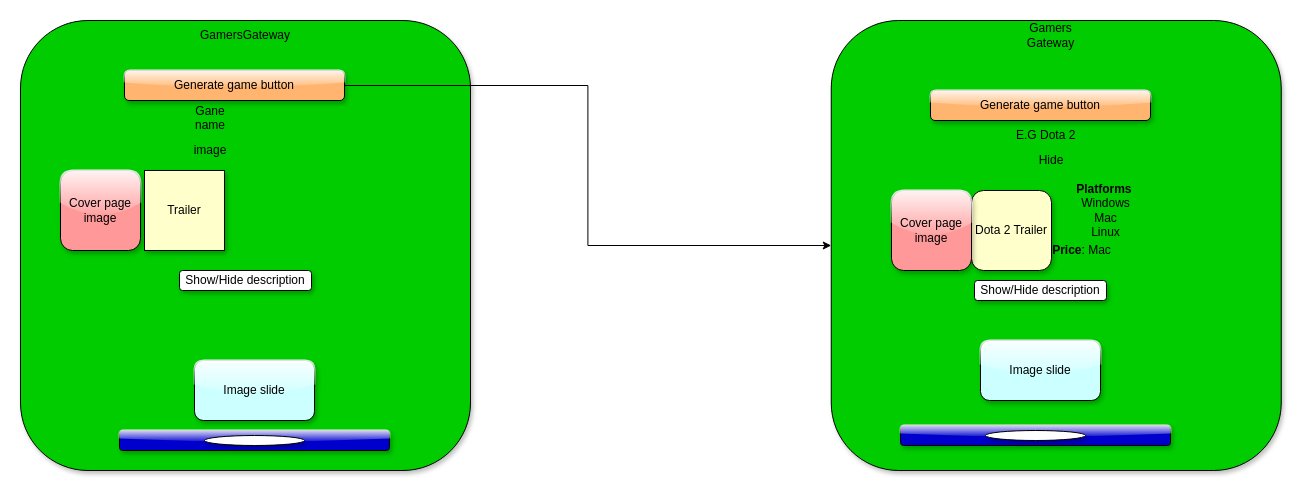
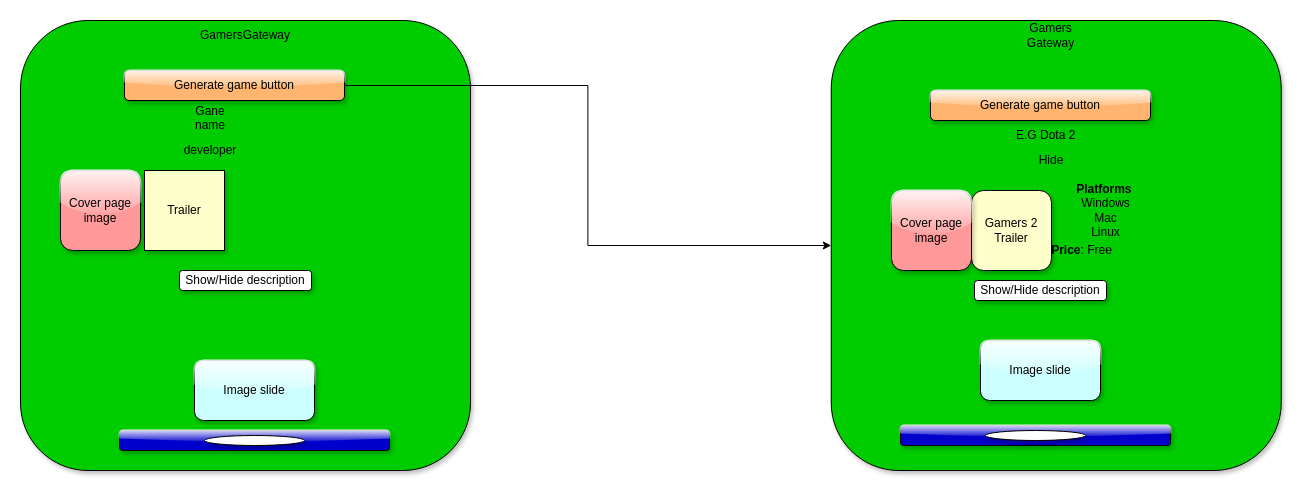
node "image": label "image" -> "developer"
node "Dota 2 Trailer": label "Dota 2 Trailer" -> "Gamers 2 Trailer"
node "Price: Mac": label "Price: Mac" -> "Price: Free"
